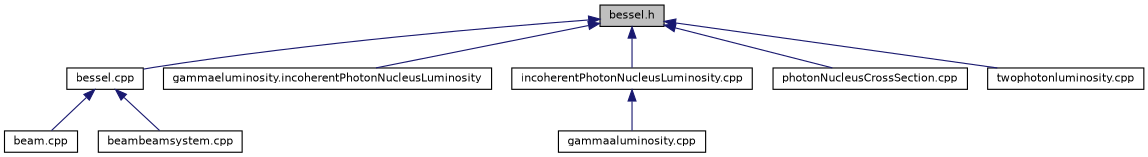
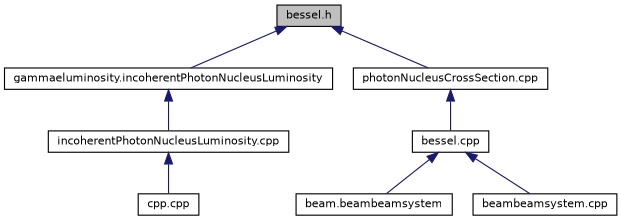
edge "bessel.cpp" -> "bessel.h": now "bessel.cpp" -> "photonNucleusCrossSection.cpp"
edge "incoherentPhotonNucleusLuminosity.cpp" -> "bessel.h": now "incoherentPhotonNucleusLuminosity.cpp" -> "gammaeluminosity.incoherentPhotonNucleusLuminosity"
node "twophotonluminosity.cpp": removed
node "beam.cpp": label "beam.cpp" -> "beam.beambeamsystem"
node "gammaaluminosity.cpp": label "gammaaluminosity.cpp" -> "cpp.cpp"
